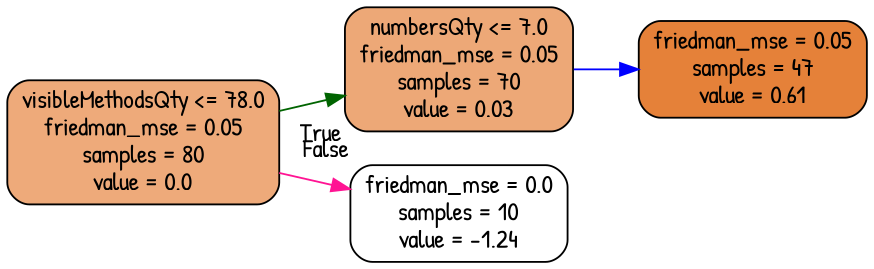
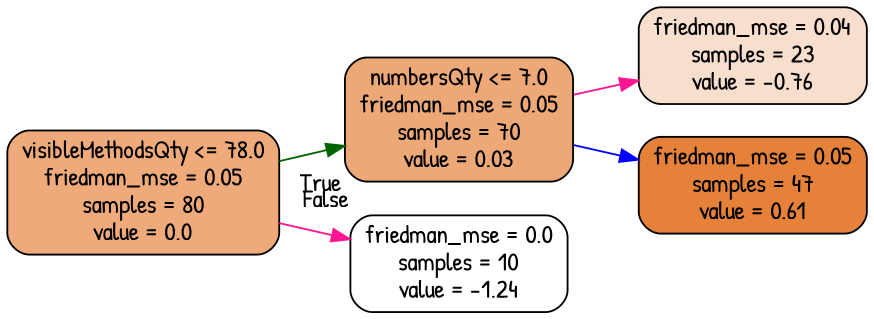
node "friedman_mse = 0.04 samples = 23 value = -0.76": added
